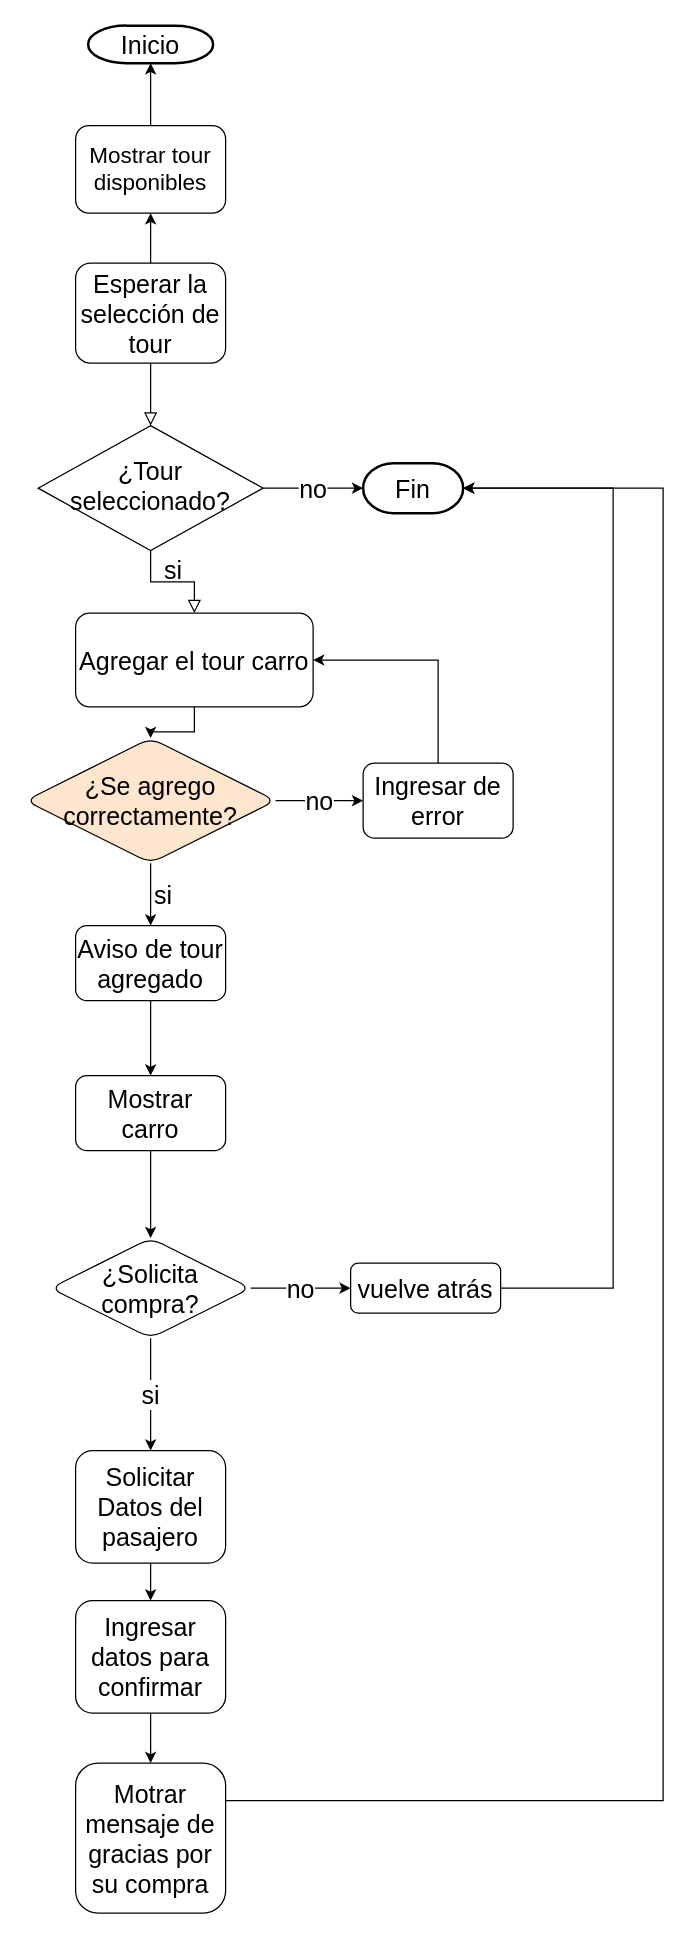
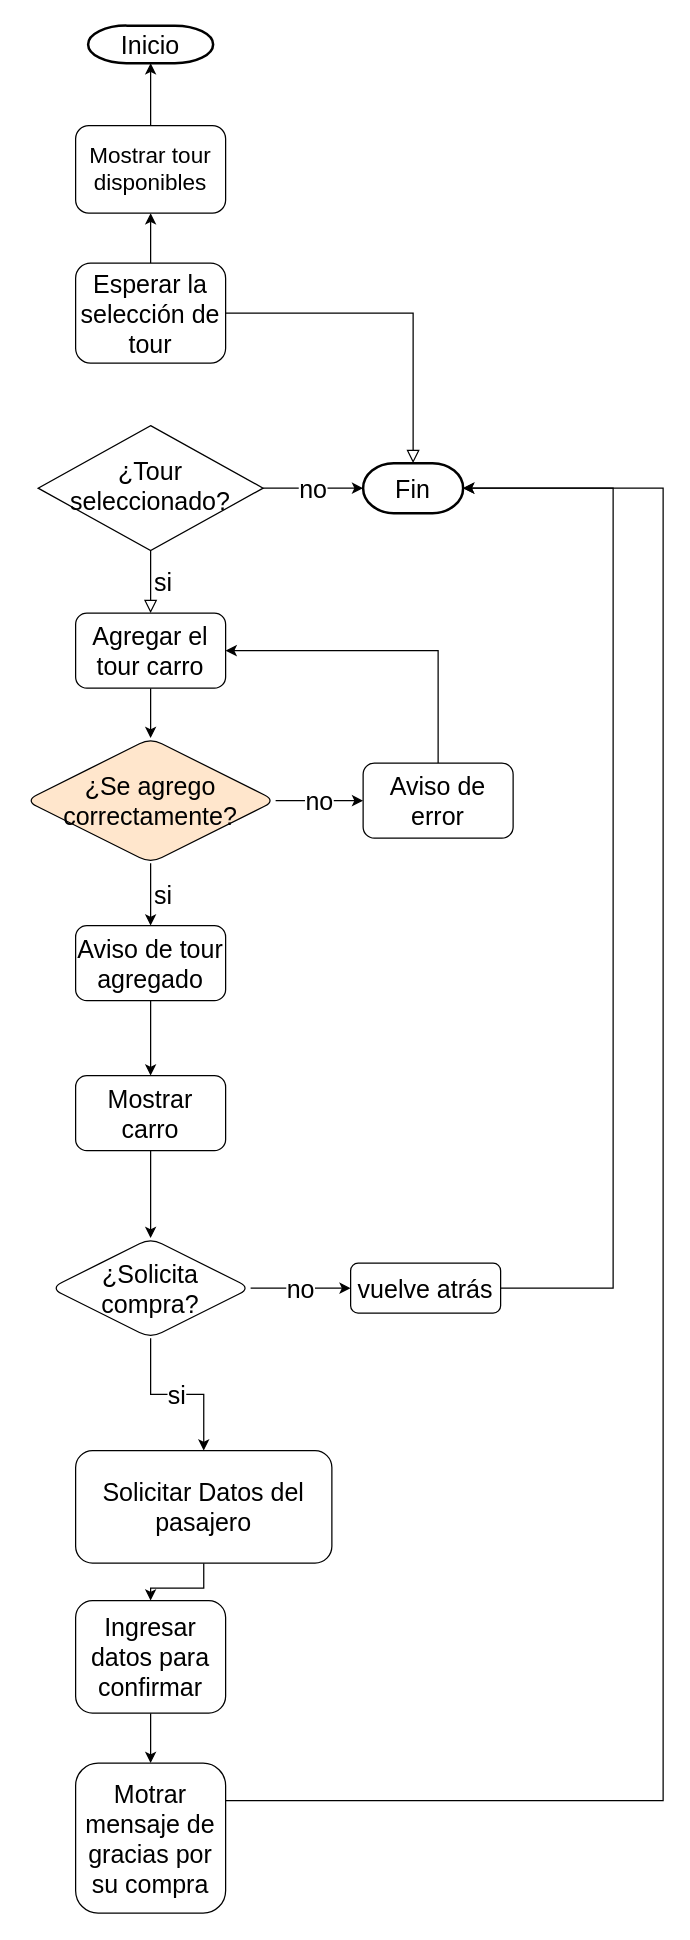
edge "Esperar la selección de tour" -> "¿Tour seleccionado?": now "Esperar la selección de tour" -> "Fin"
node "Agregar el tour carro": size 238x94 -> 150x75
node "Ingresar de error": label "Ingresar de error" -> "Aviso de error"
node "Solicitar Datos del pasajero": size 150x113 -> 256x113
